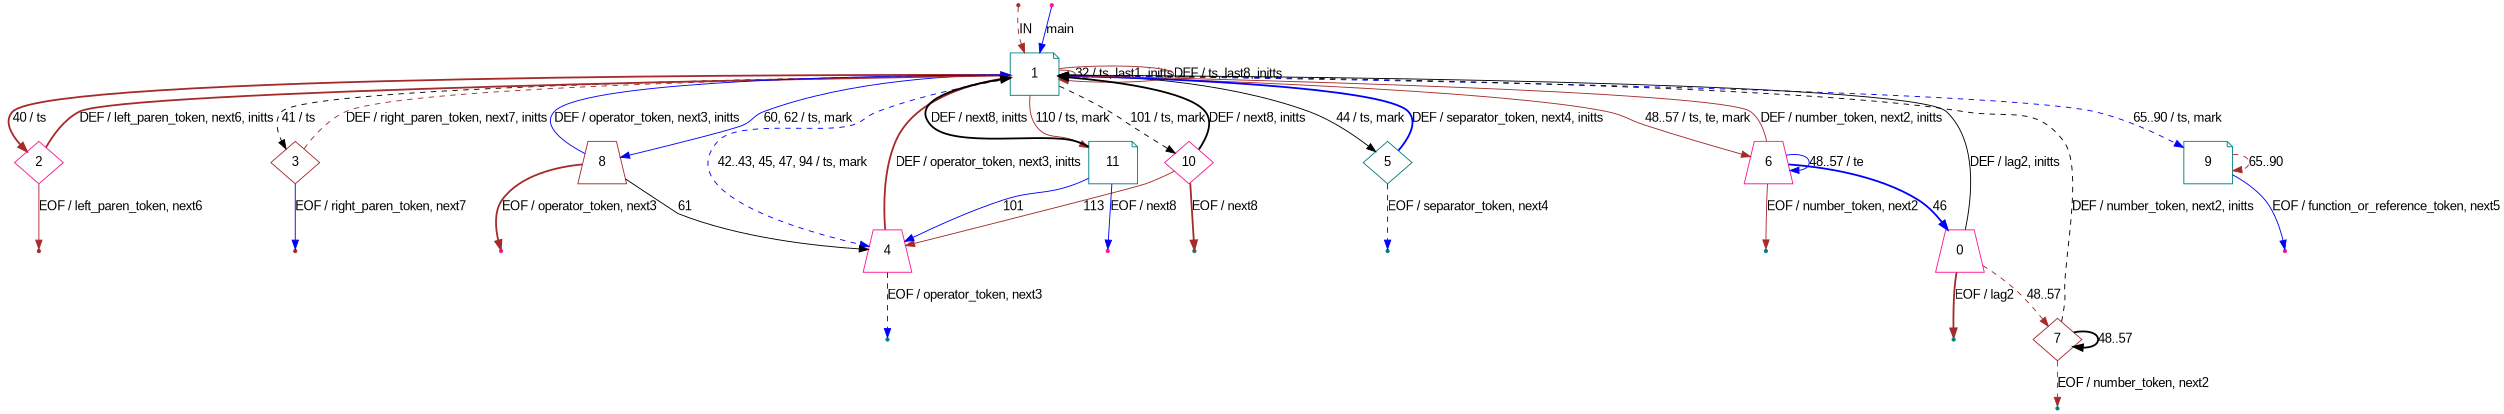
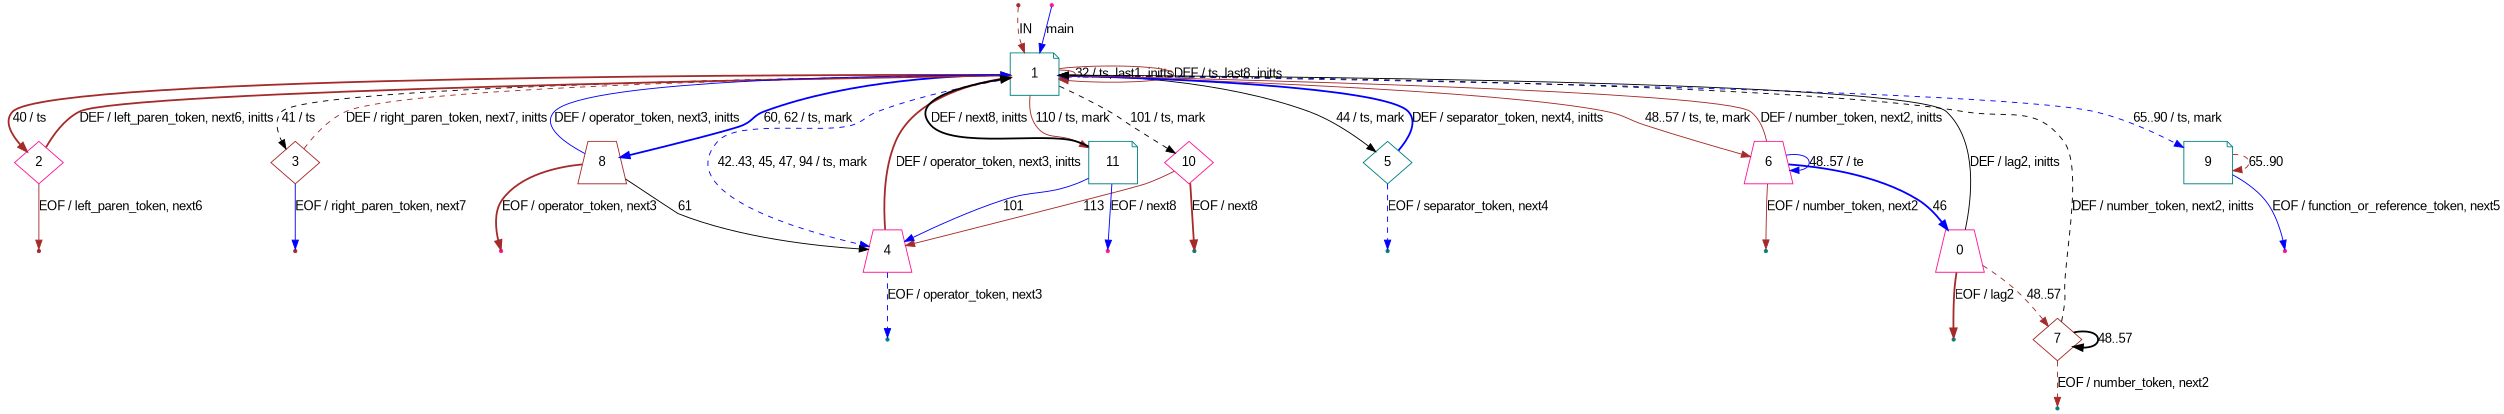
edge "10" -> "1": removed, label "DEF / next8, initts"
edge "1" -> "8": style solid -> bold
